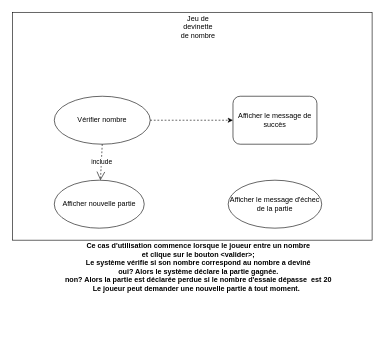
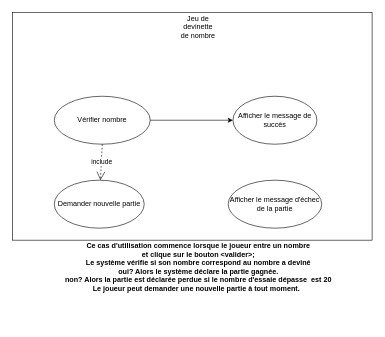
edge "Vérifier nombre" -> "Afficher le message de succès": style dashed -> solid
node "Afficher le message de succès": shape rounded rectangle -> ellipse
node "Afficher nouvelle partie": label "Afficher nouvelle partie" -> "Demander nouvelle partie"
